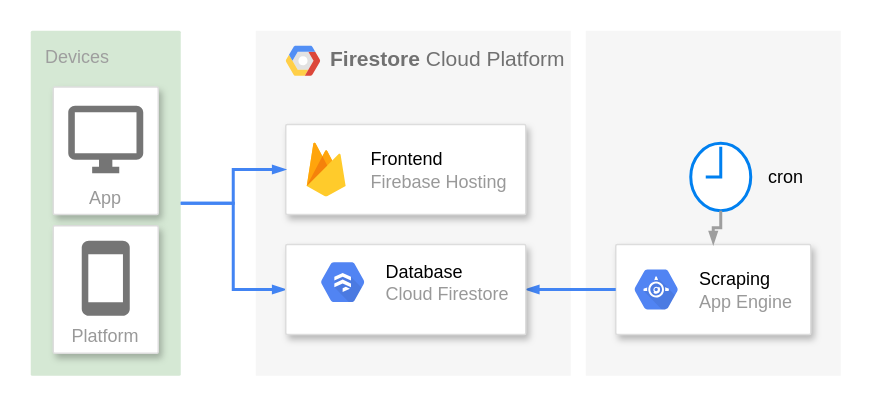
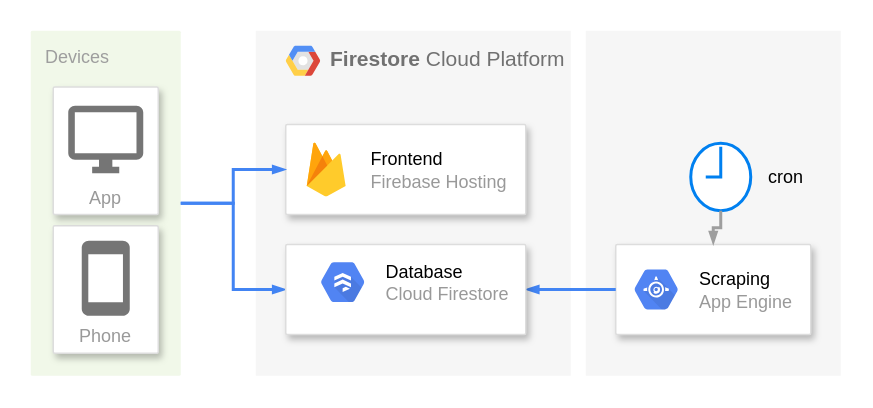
node "Devices": fillcolor #d5e8d4 -> #f1f8e9
node "Platform": label "Platform" -> "Phone"
